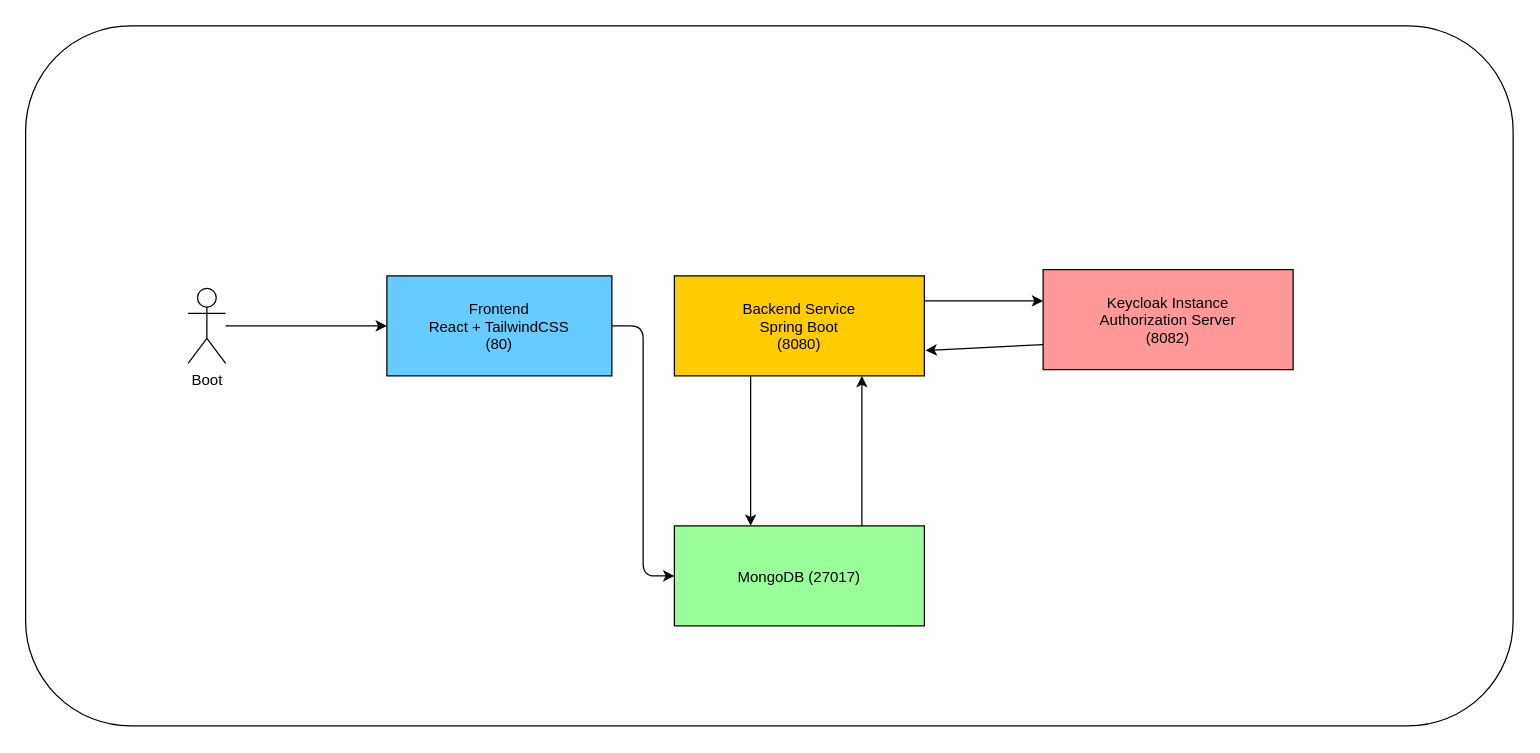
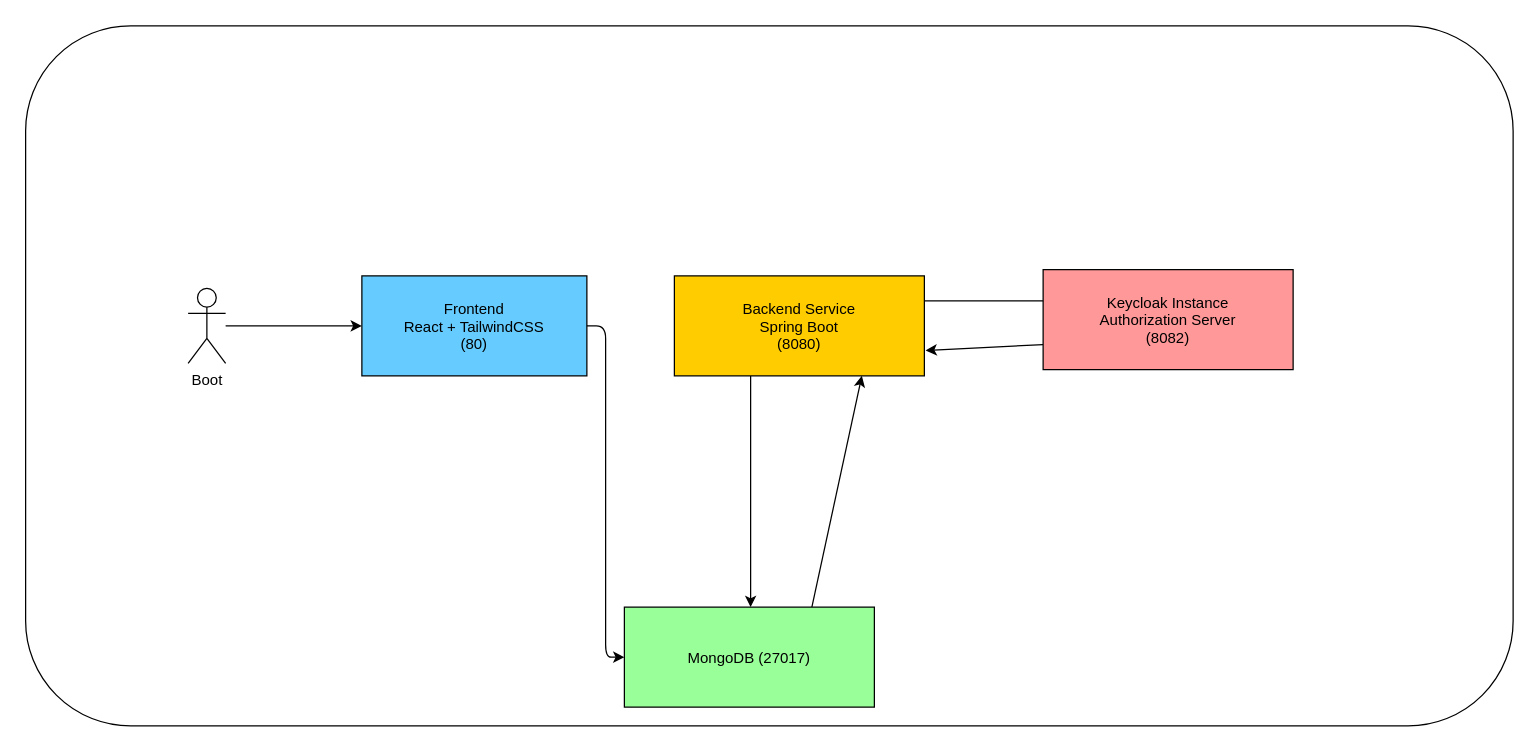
edge "Backend Service Spring Boot (8080)" -> "Keycloak Instance Authorization Server (8082)": arrowhead classic -> none
node "Frontend React + TailwindCSS (80)": moved (499, 326) -> (474, 326)
node "MongoDB (27017)": moved (799, 576) -> (749, 657)
